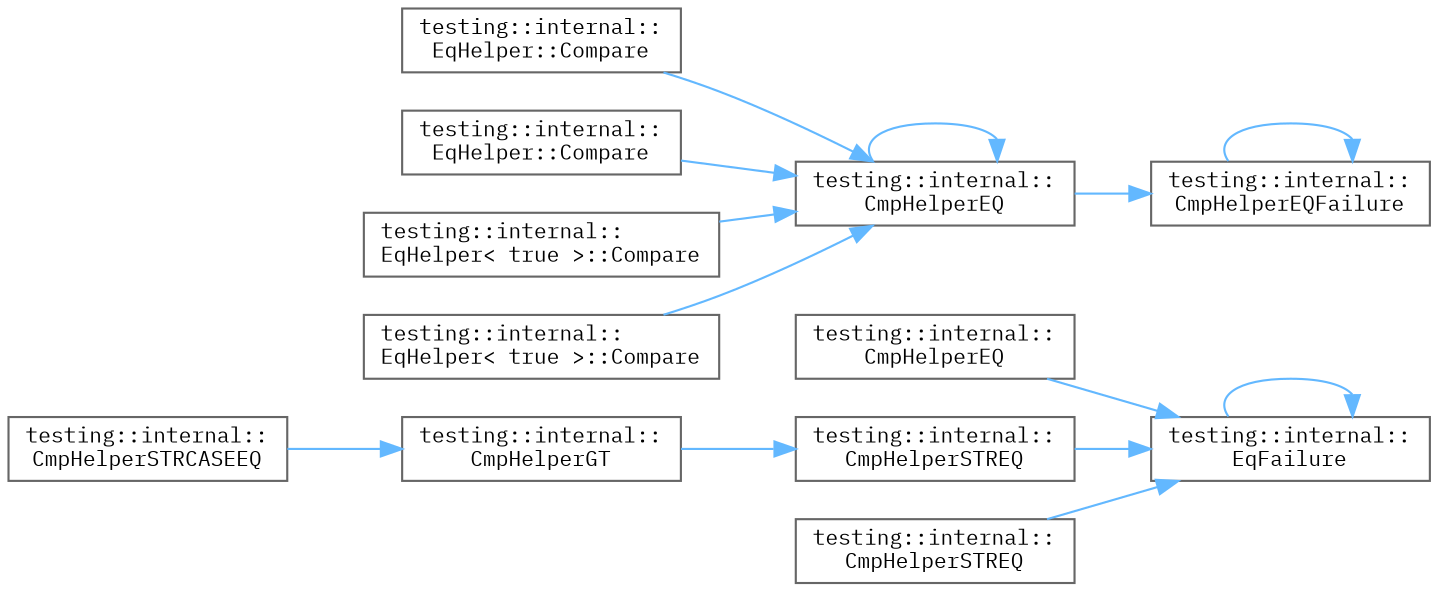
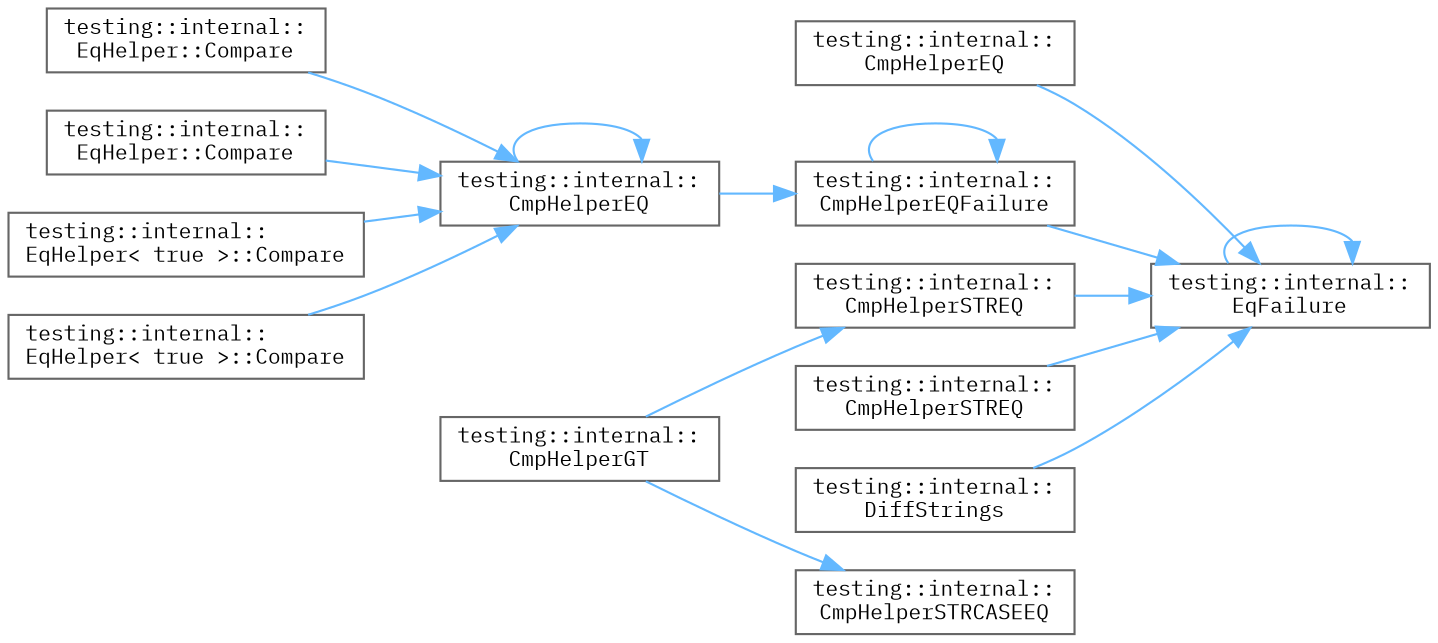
edge "testing::internal:: CmpHelperEQFailure" -> "testing::internal:: EqFailure": added
edge "testing::internal:: CmpHelperSTRCASEEQ" -> "testing::internal:: CmpHelperGT": reversed
node "testing::internal:: DiffStrings": added
